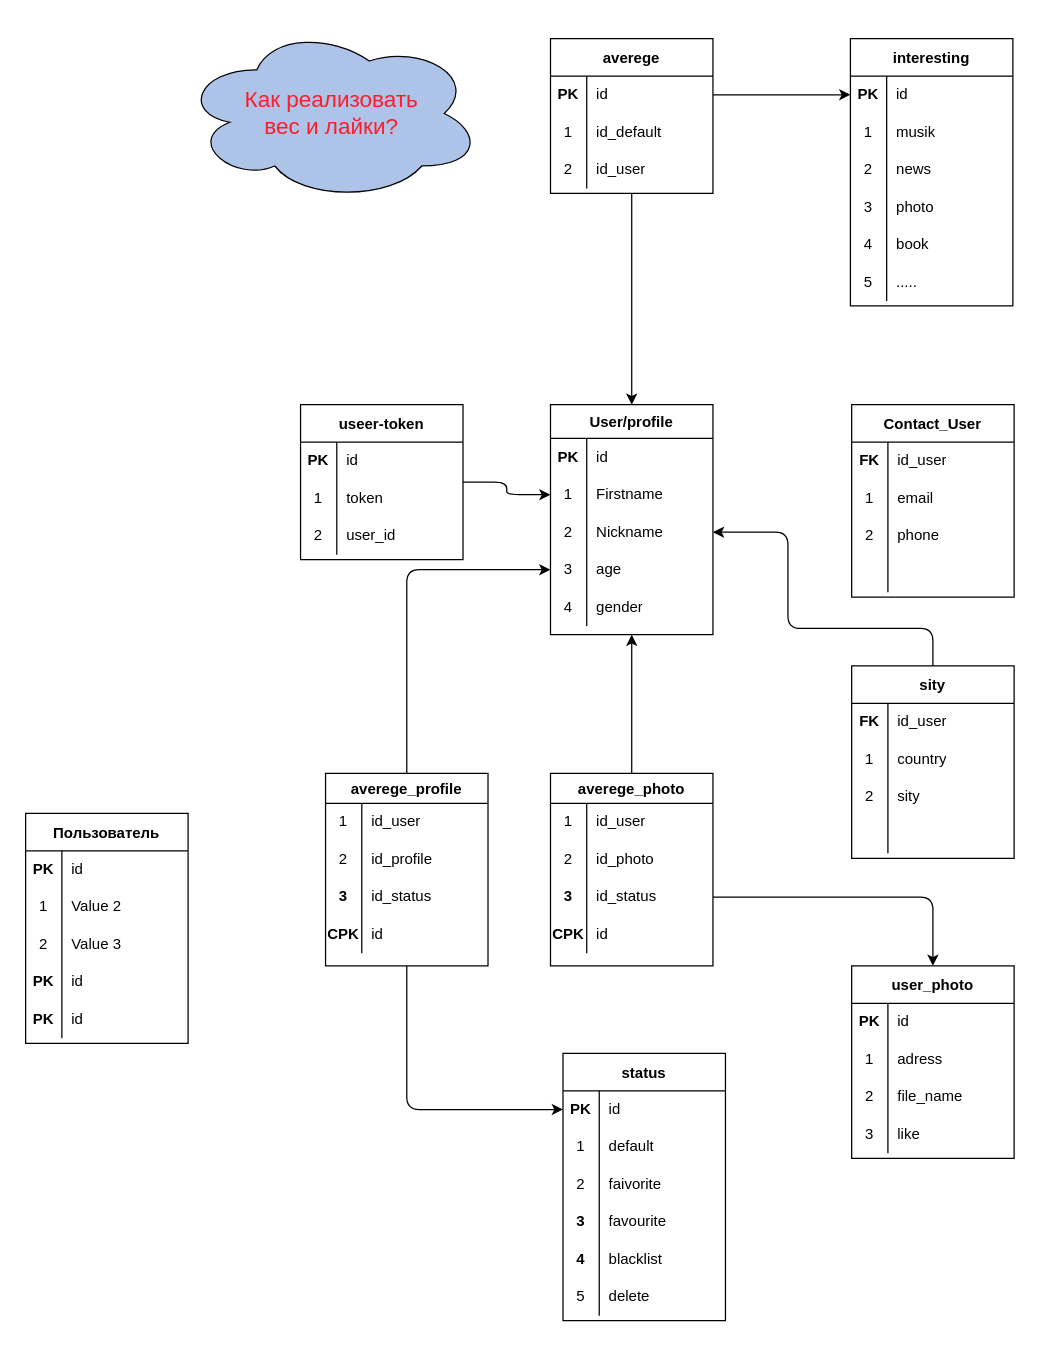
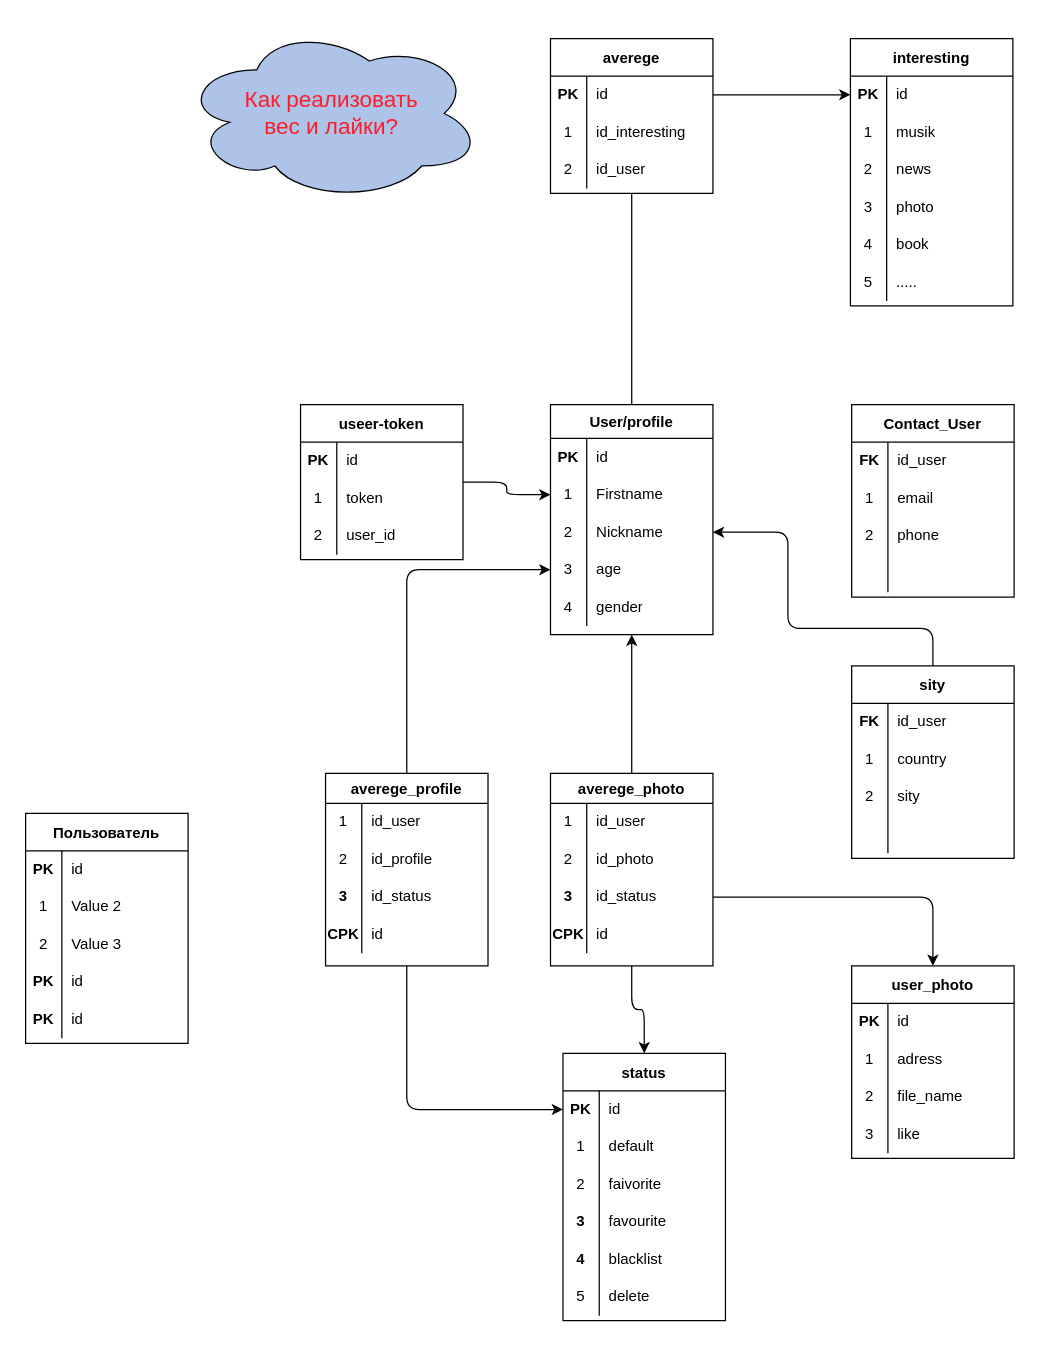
node "id_default": label "id_default" -> "id_interesting"
edge "averege" -> "User/profile": arrowhead classic -> none
edge "averege_photo" -> "status": added
